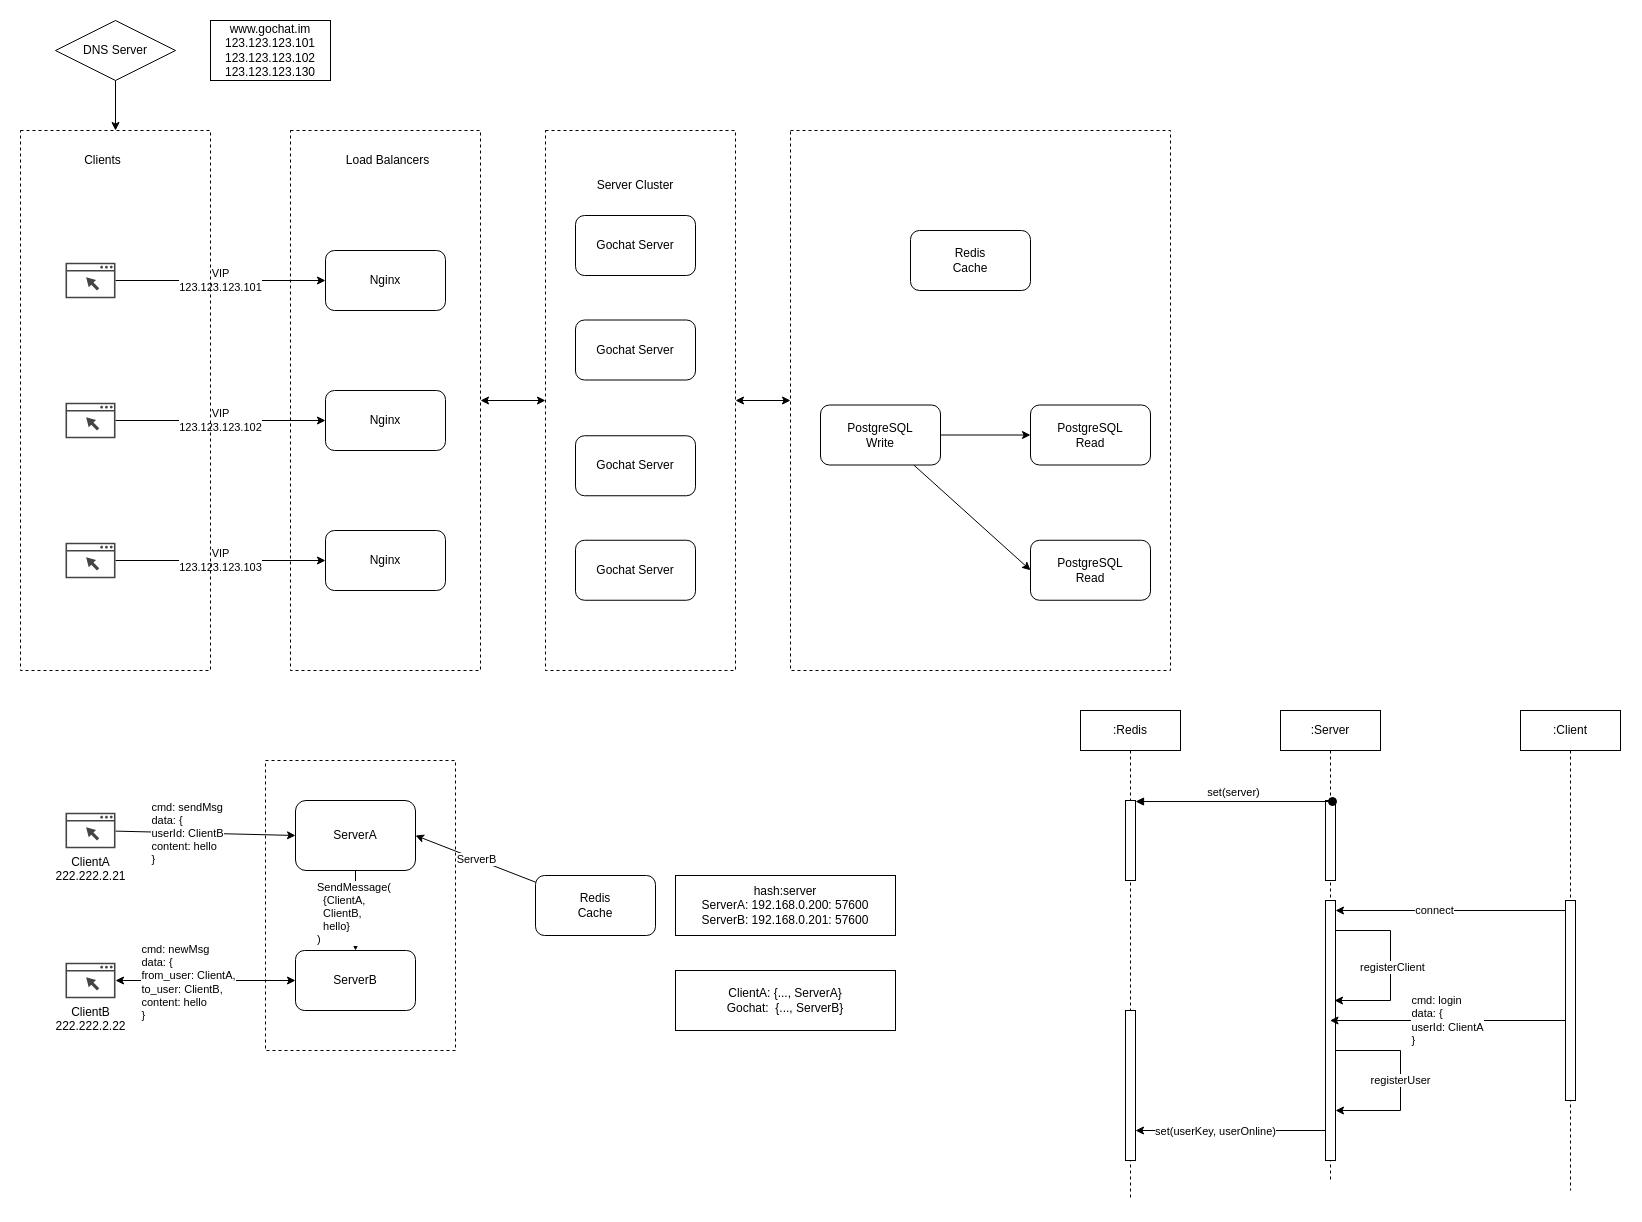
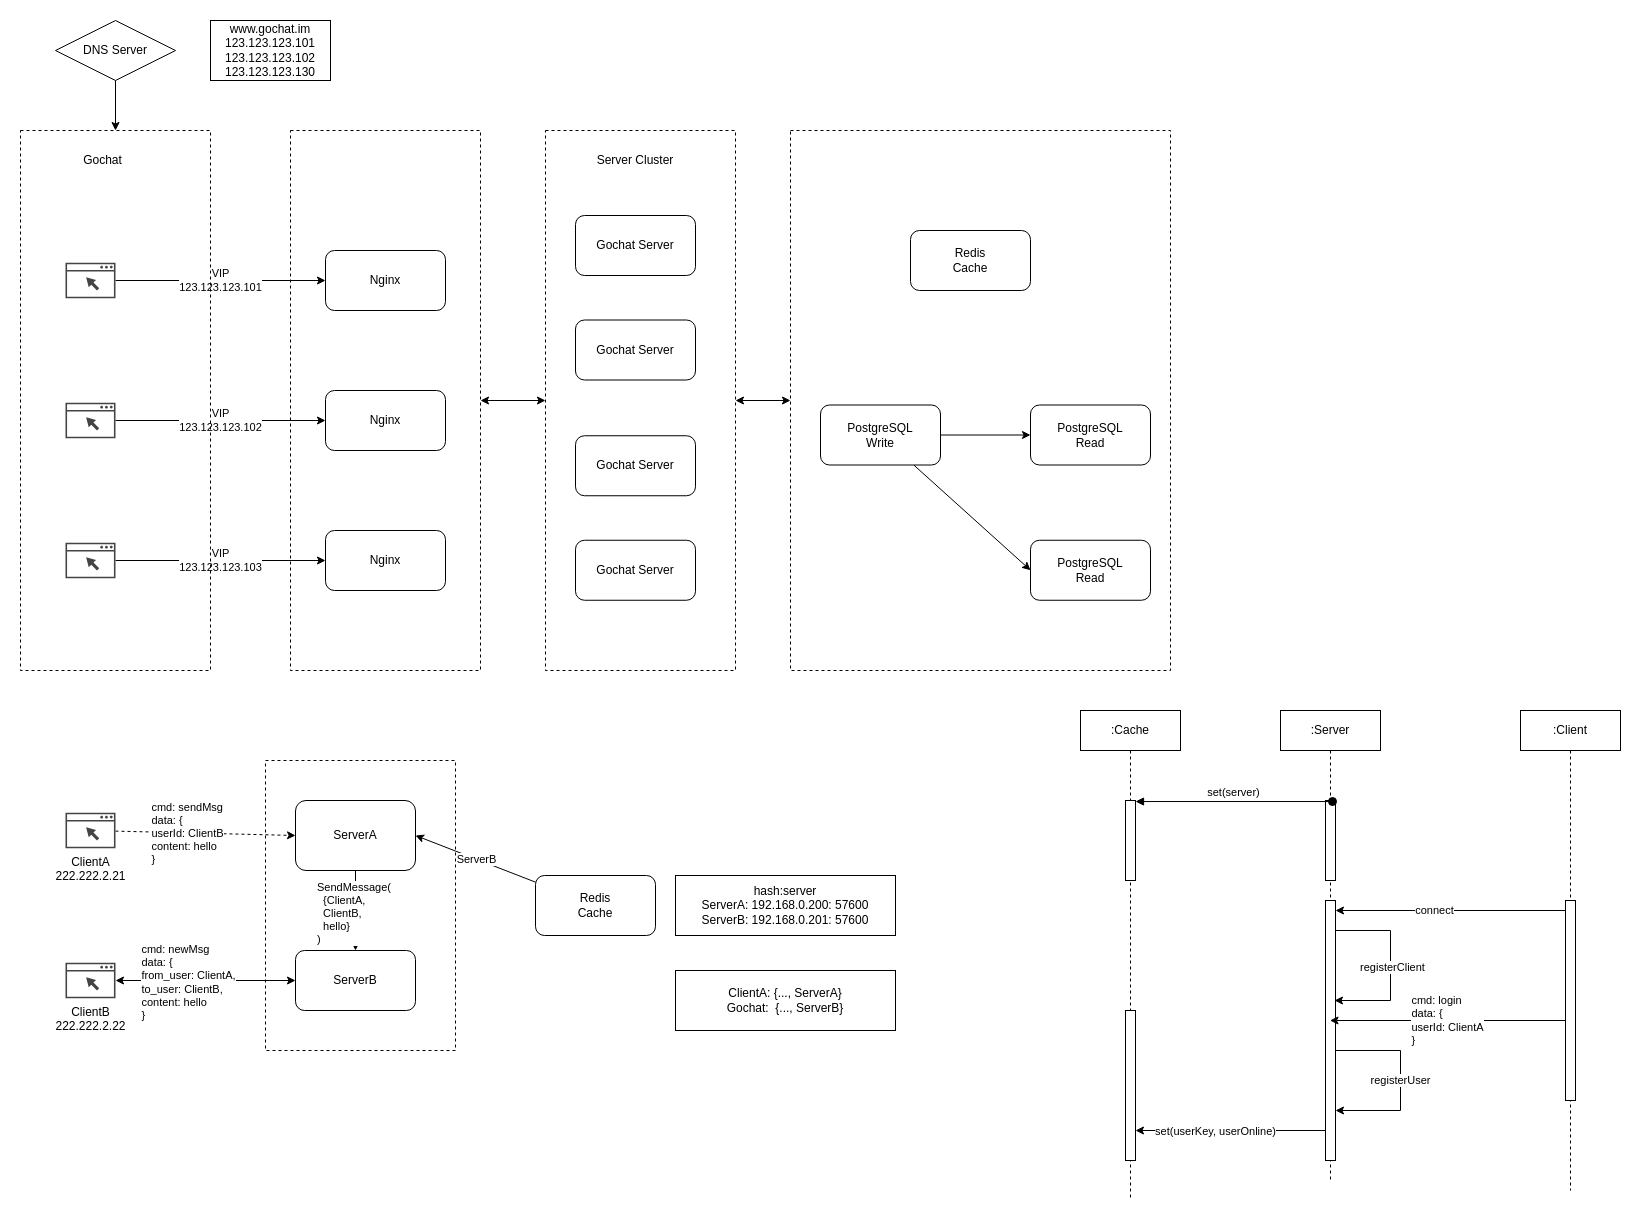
node "Clients": label "Clients" -> "Gochat"
node "Load Balancers": removed
node "Server Cluster": moved (636, 186) -> (636, 161)
node ":Redis": label ":Redis" -> ":Cache"
edge "ClientA 222.222.2.21" -> "ServerA": style solid -> dashed
